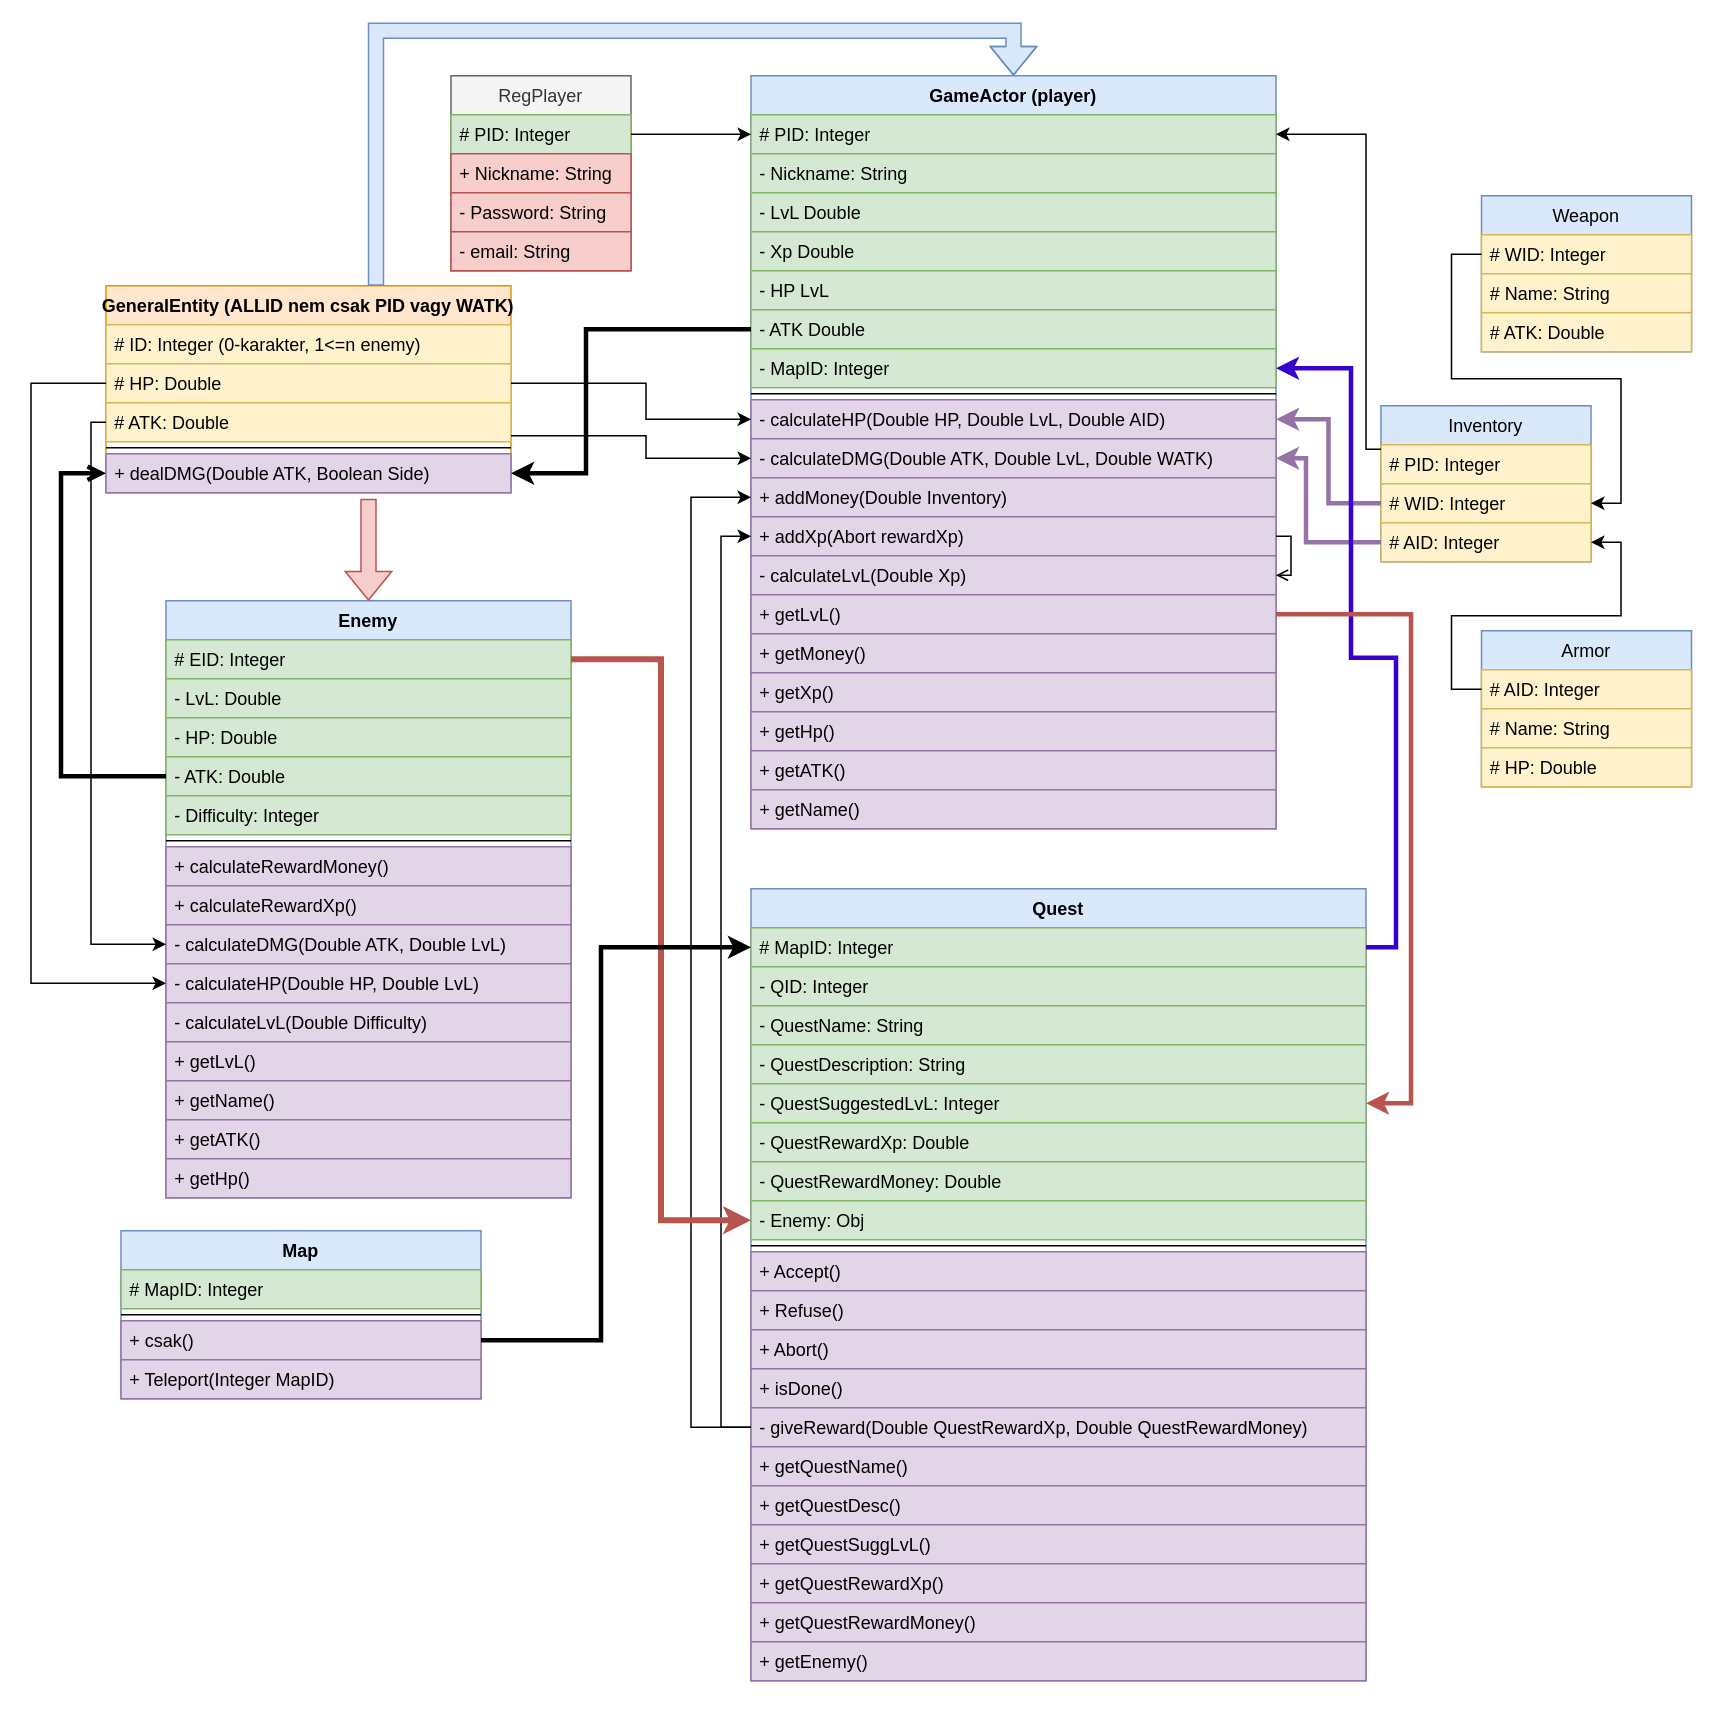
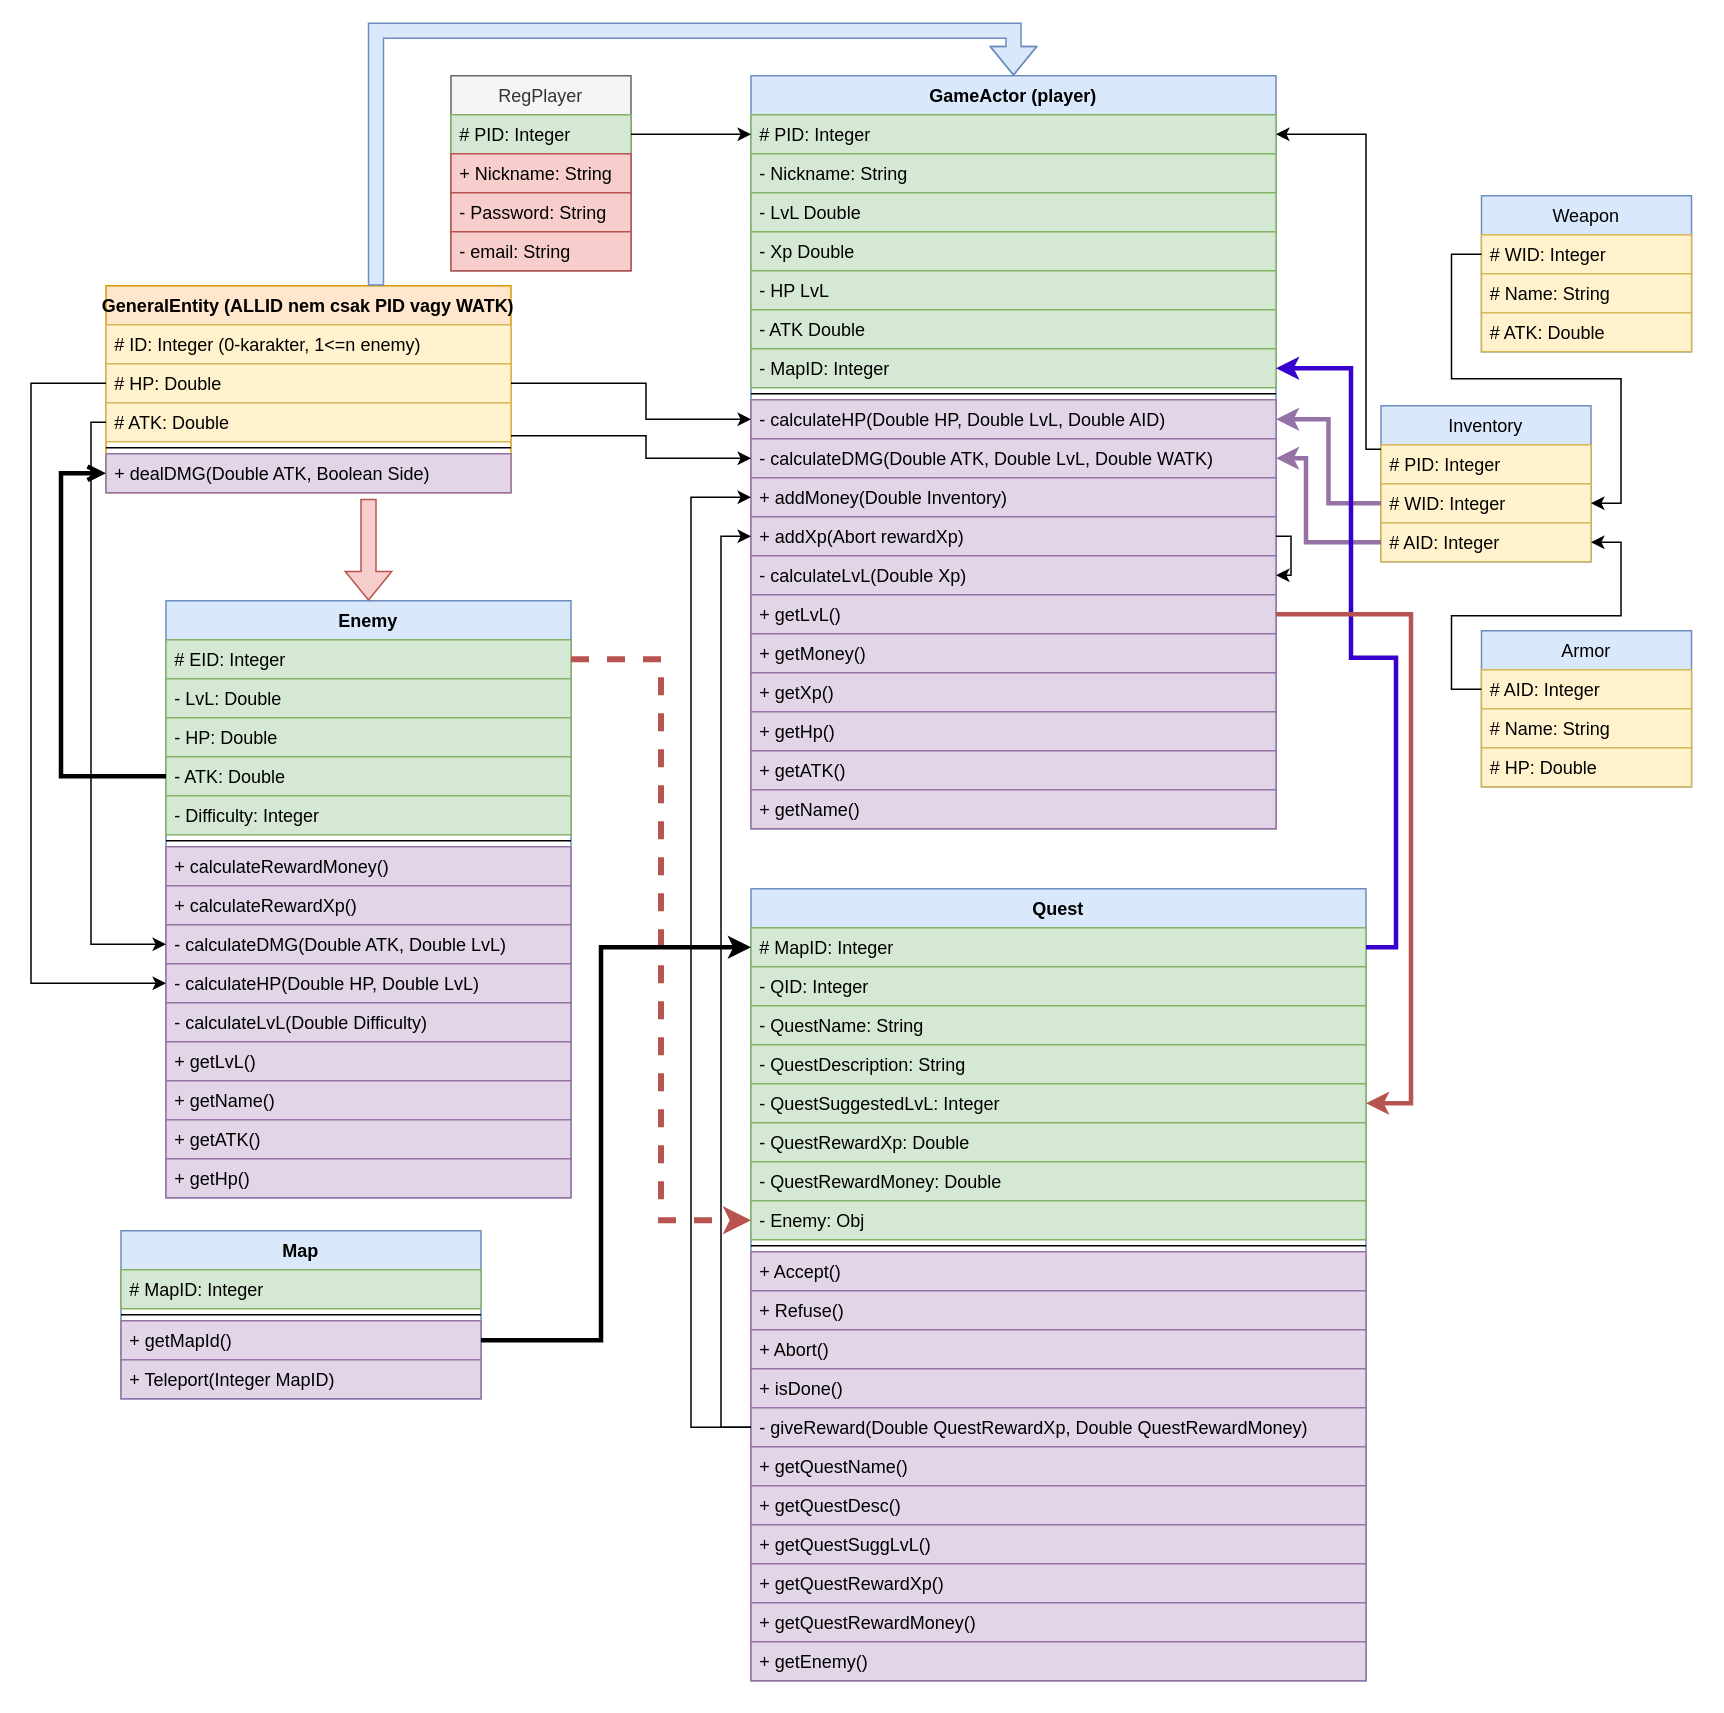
edge "- ATK Double" -> "+ dealDMG(Double ATK, Boolean Side)": removed
edge "+ addXp(Abort rewardXp)" -> "- calculateLvL(Double Xp)": arrowhead open -> classic
edge "# EID: Integer" -> "- Enemy: Obj": style solid -> dashed
node "+ csak()": label "+ csak()" -> "+ getMapId()"
